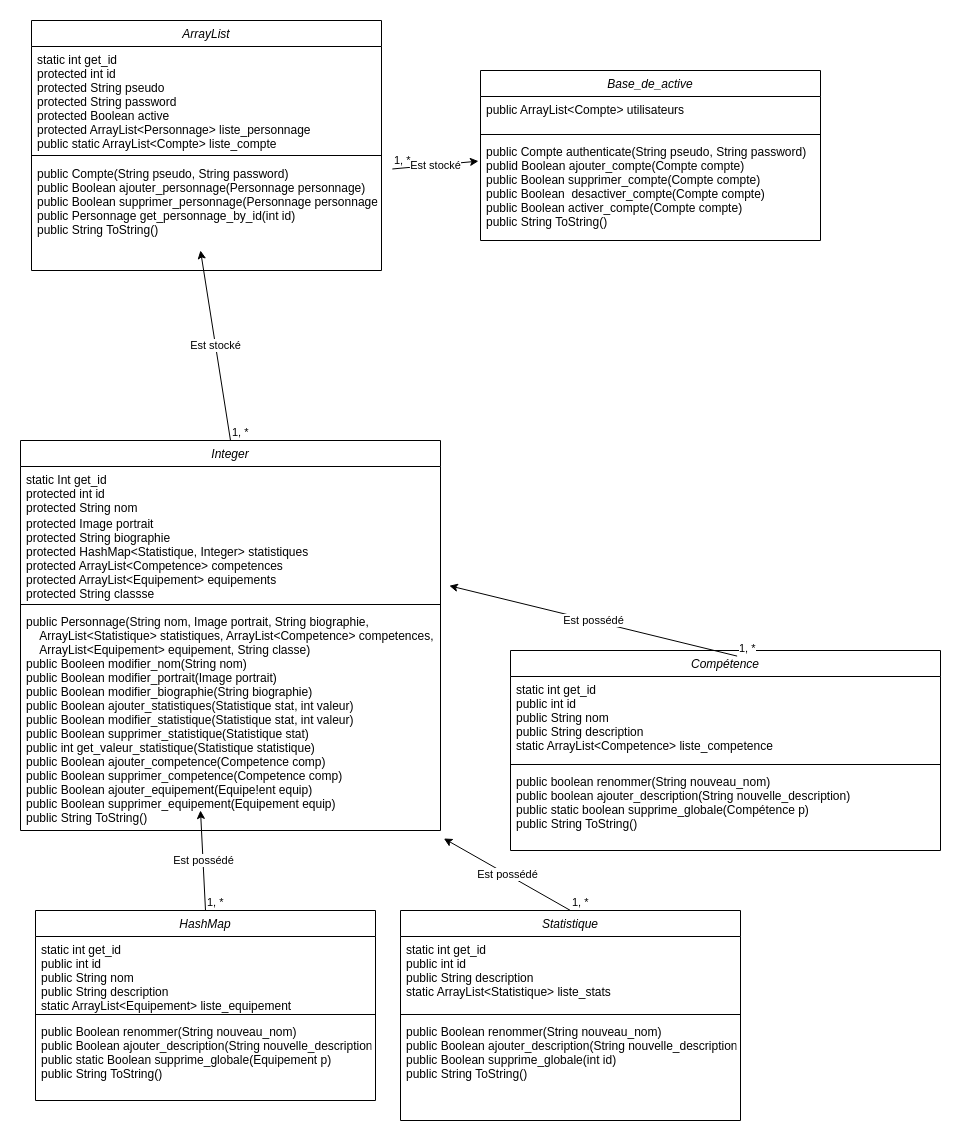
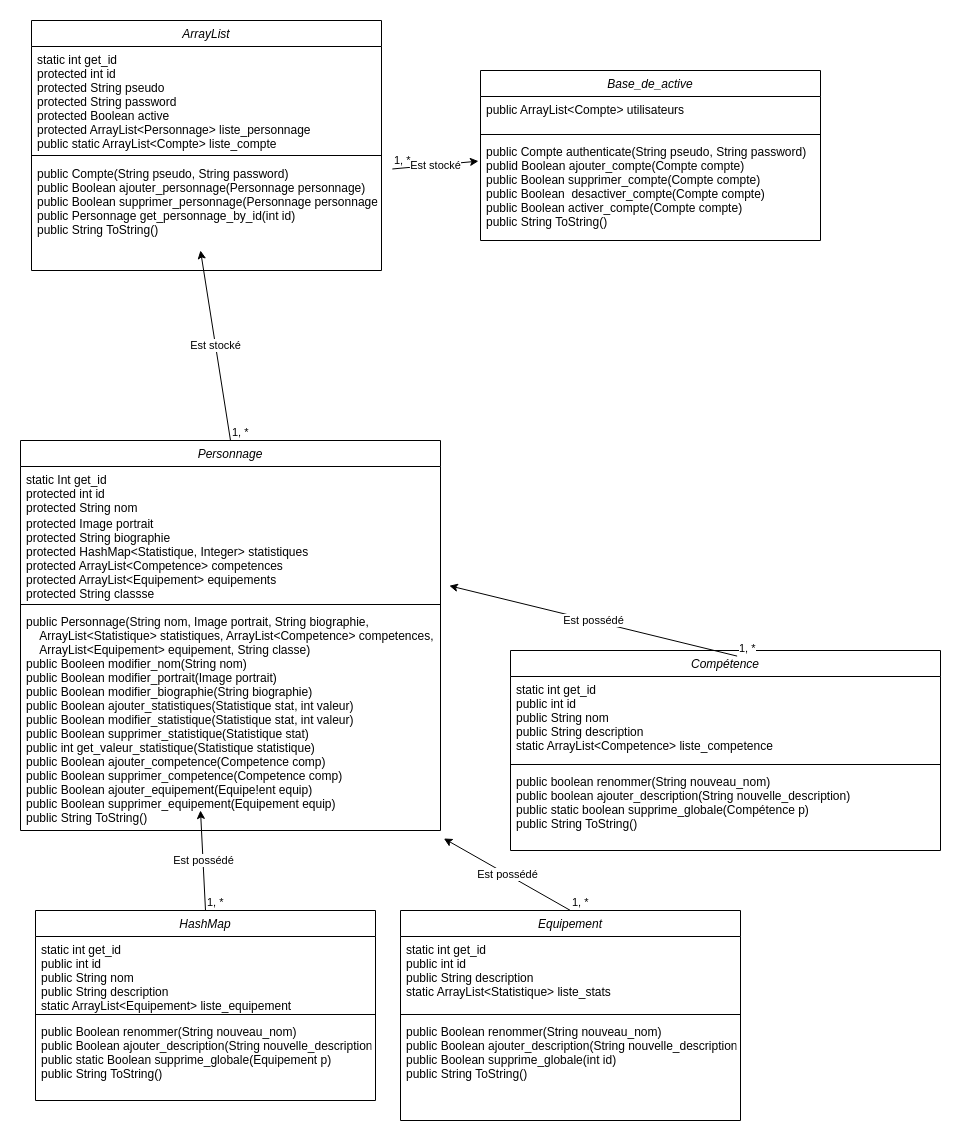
node "Integer": label "Integer" -> "Personnage"
node "Statistique": label "Statistique" -> "Equipement"
